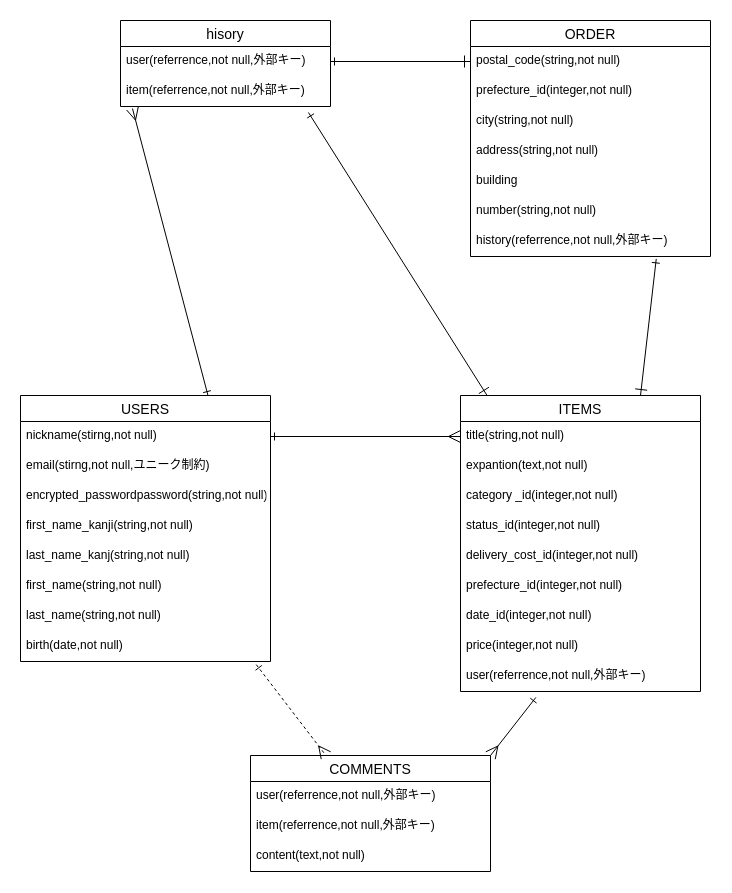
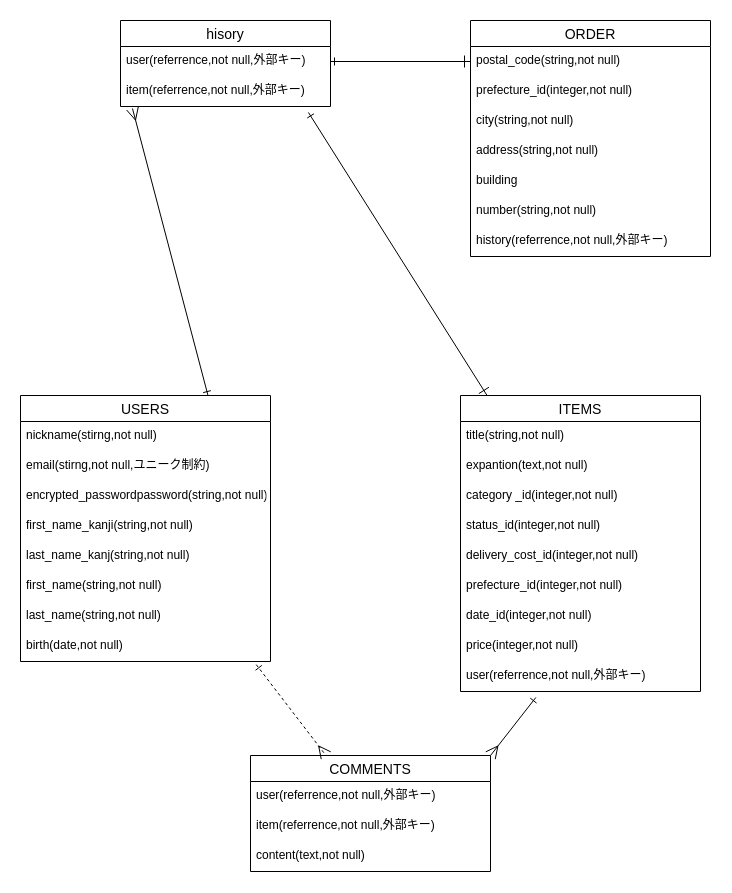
edge "history(referrence,not null,外部キー)" -- "ITEMS": removed
edge "nickname(stirng,not null)" -- "title(string,not null)": removed
